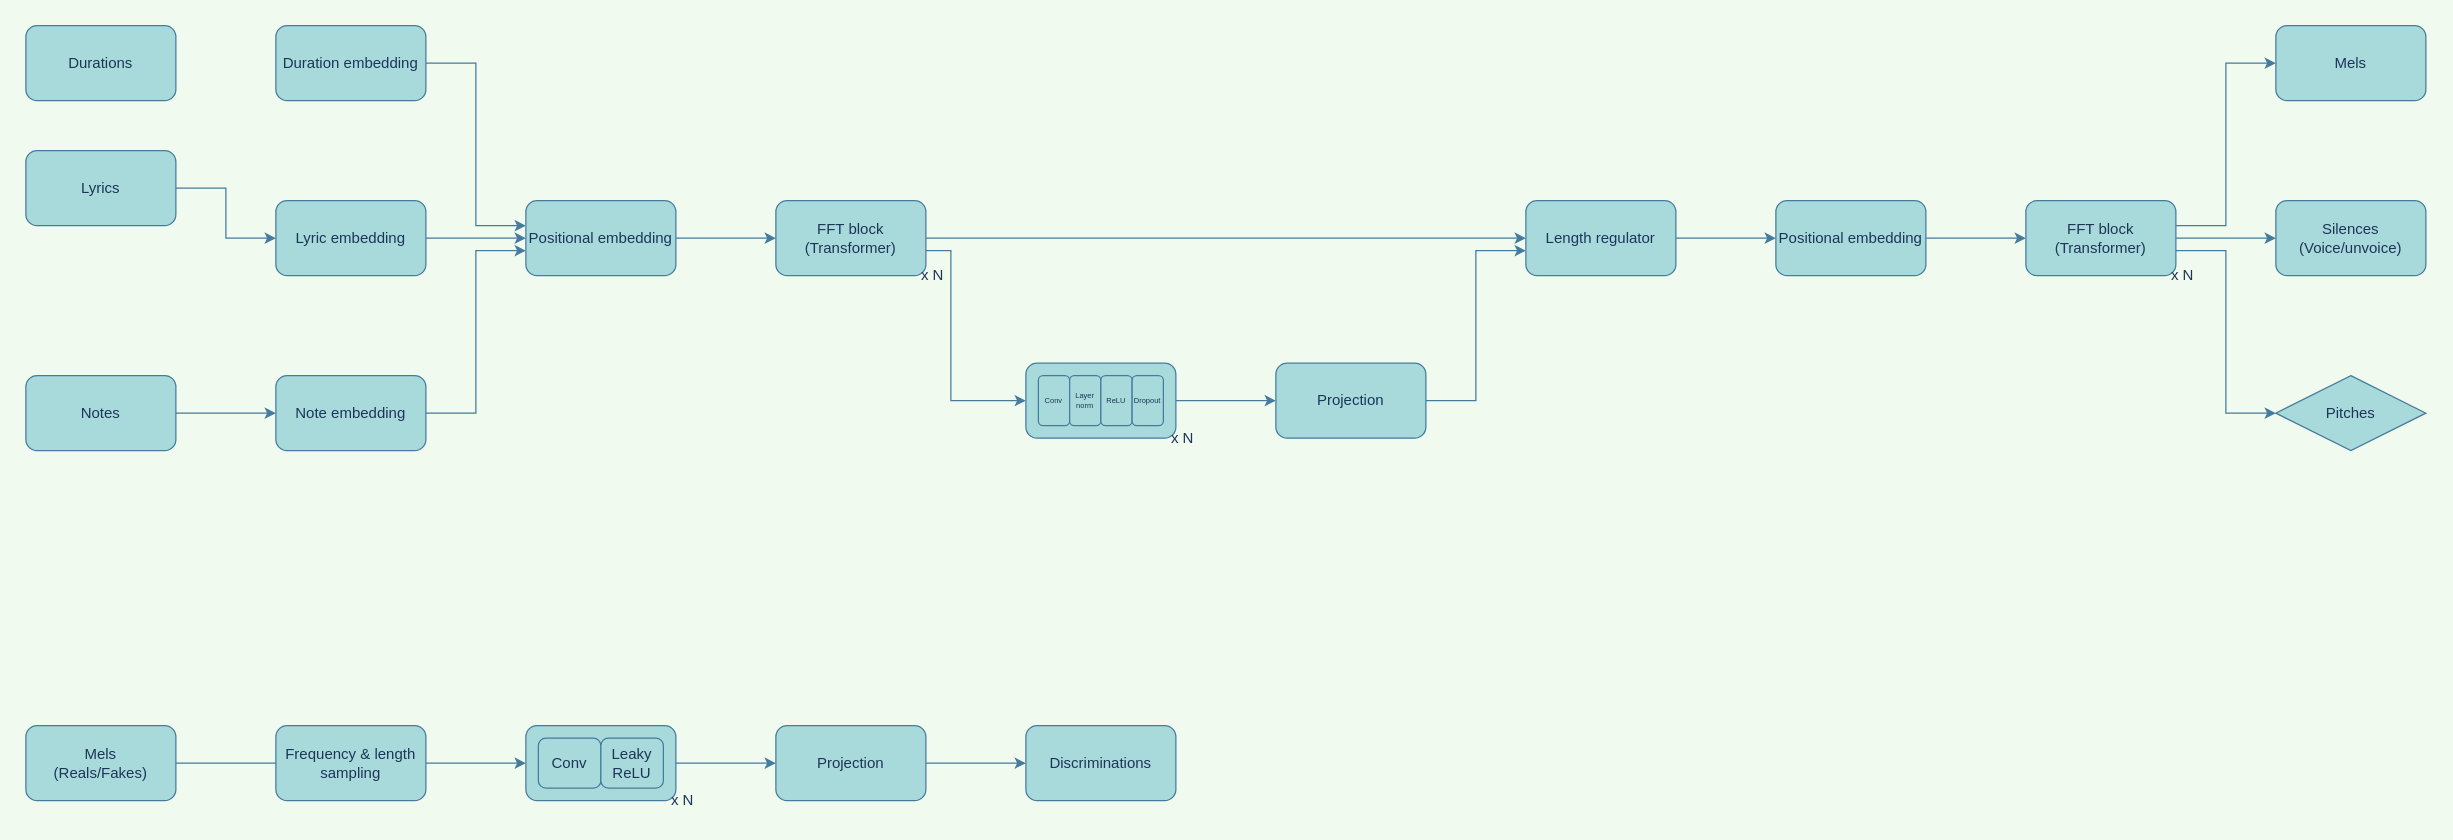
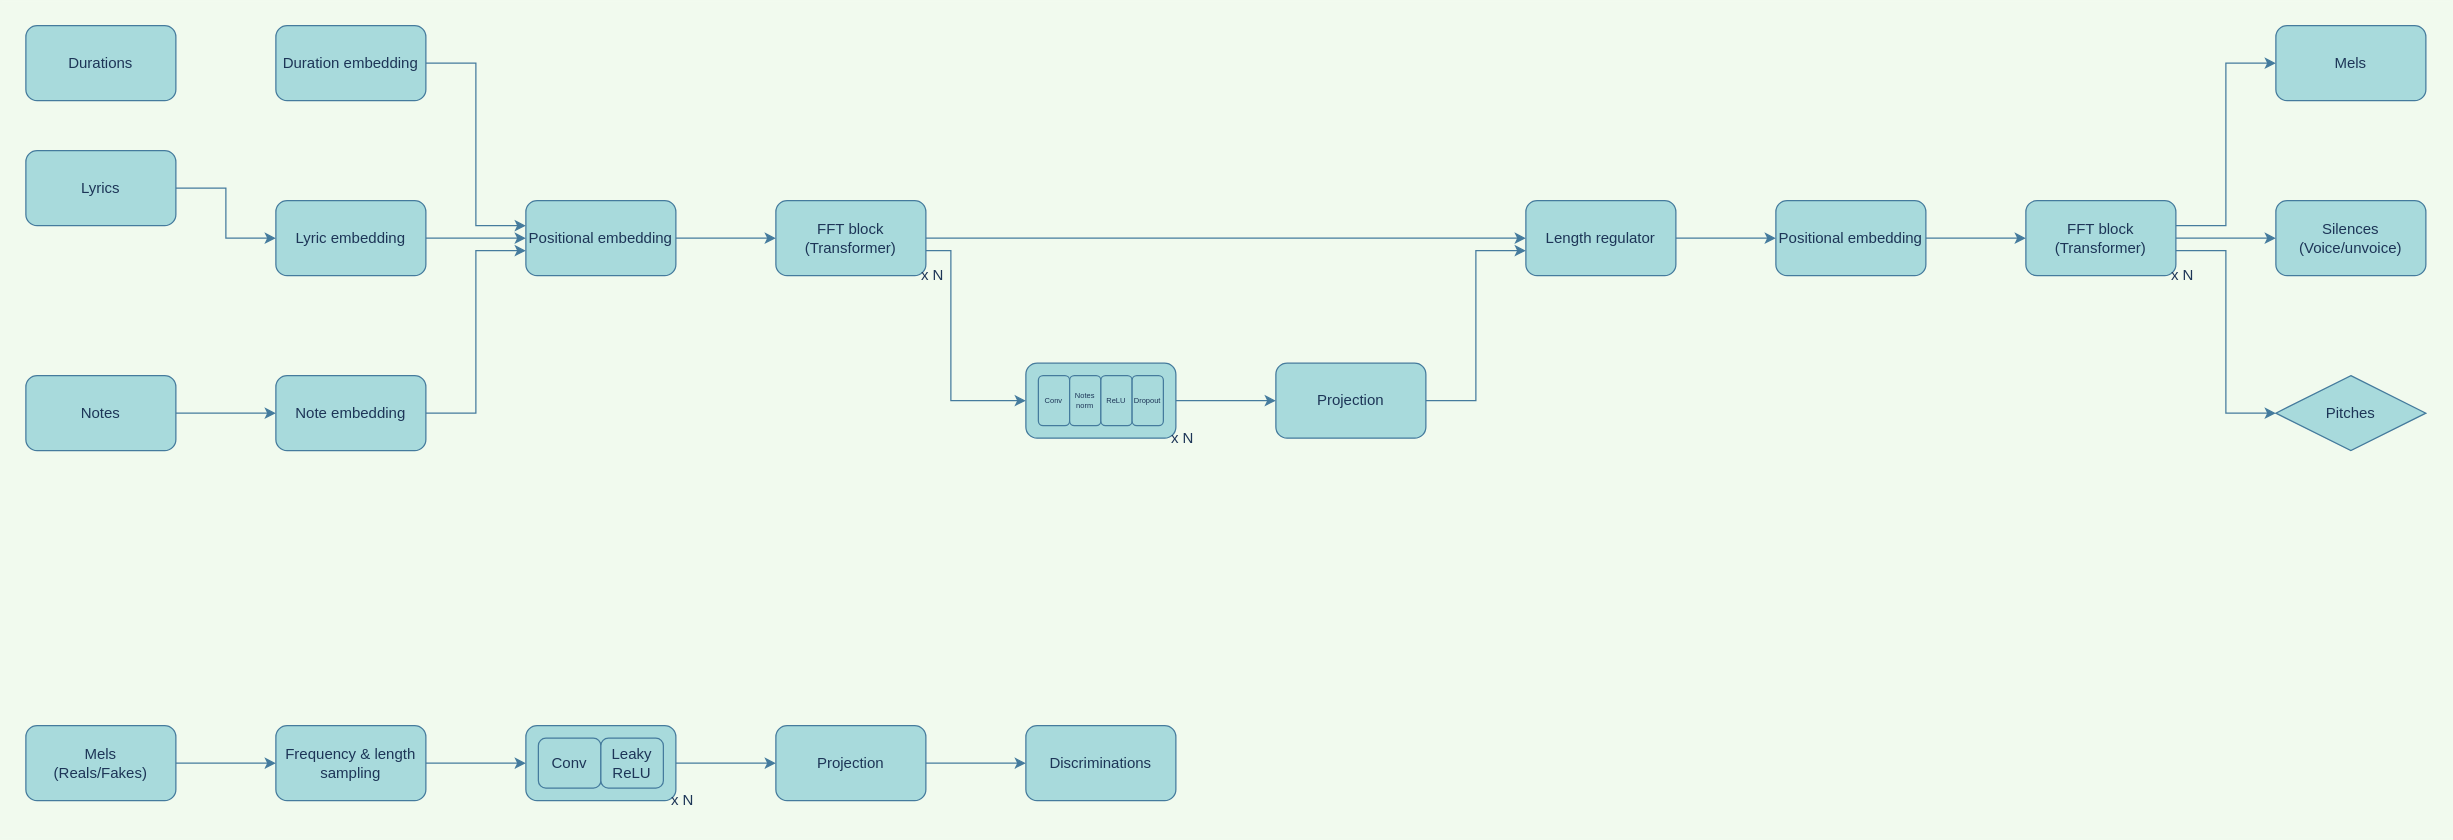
node "Layer norm": label "Layer norm" -> "Notes norm"
edge "Mels (Reals/Fakes)" -- "Frequency & length sampling": arrowhead none -> classic
